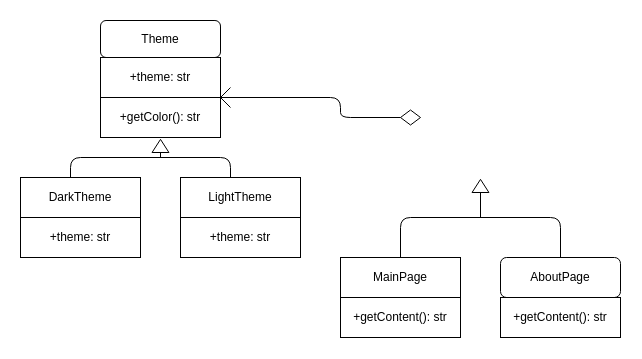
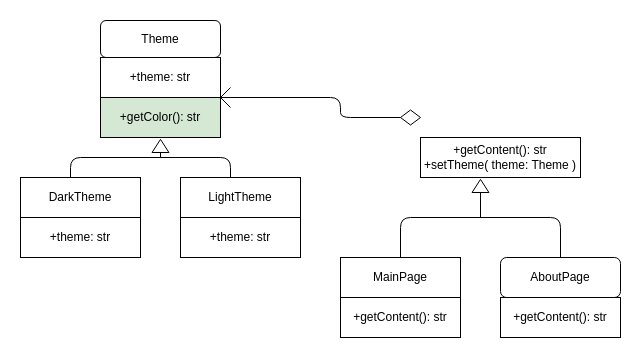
node "+getColor(): str": fillcolor #ffffff -> #d5e8d4
node "+getContent(): str +setTheme( theme: Theme )": added
